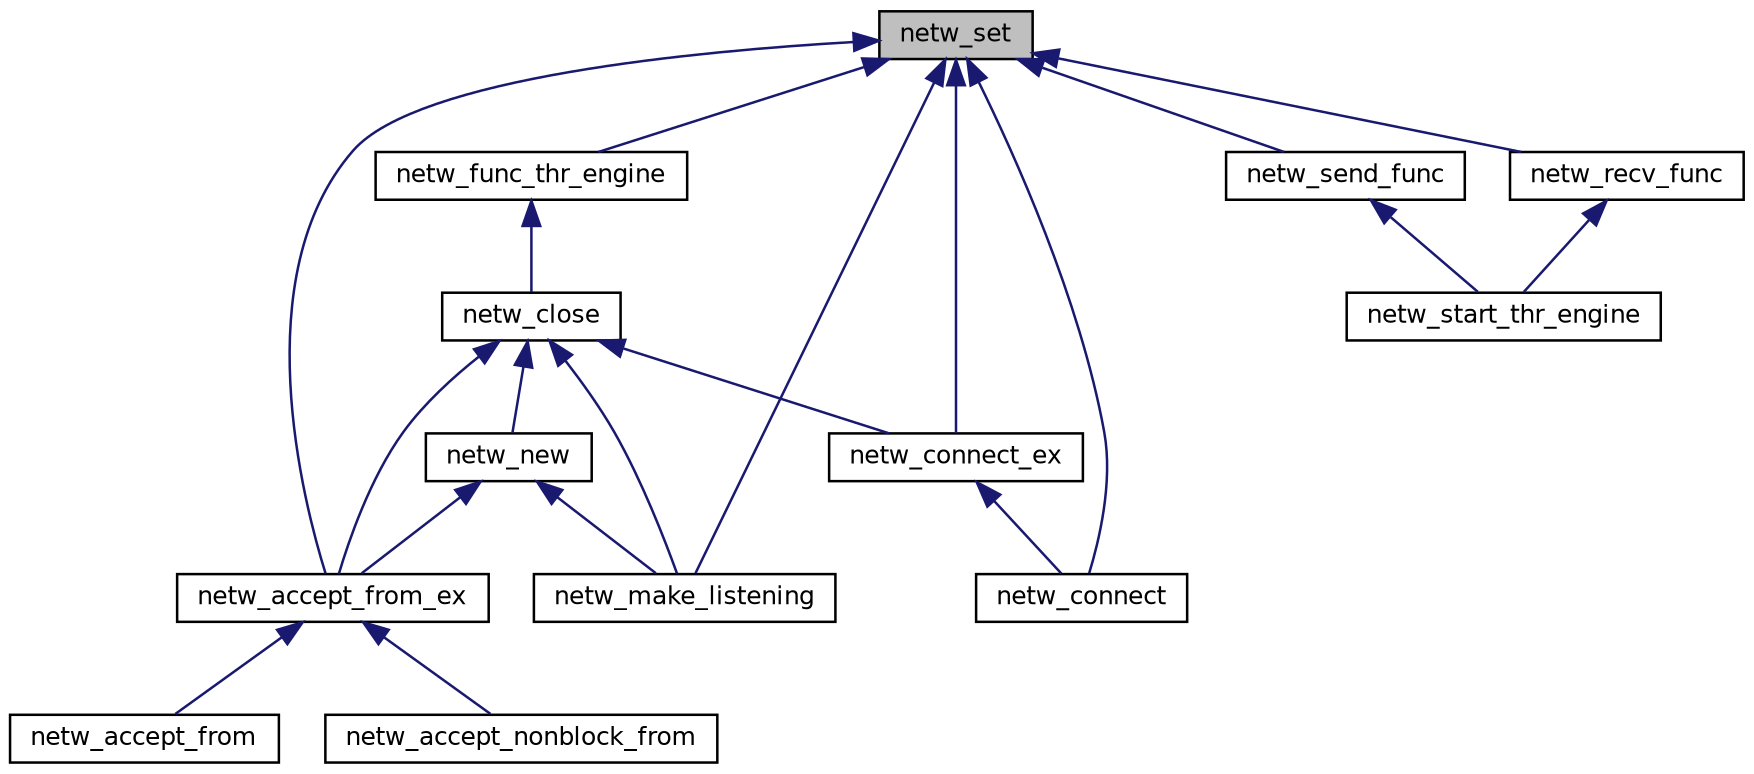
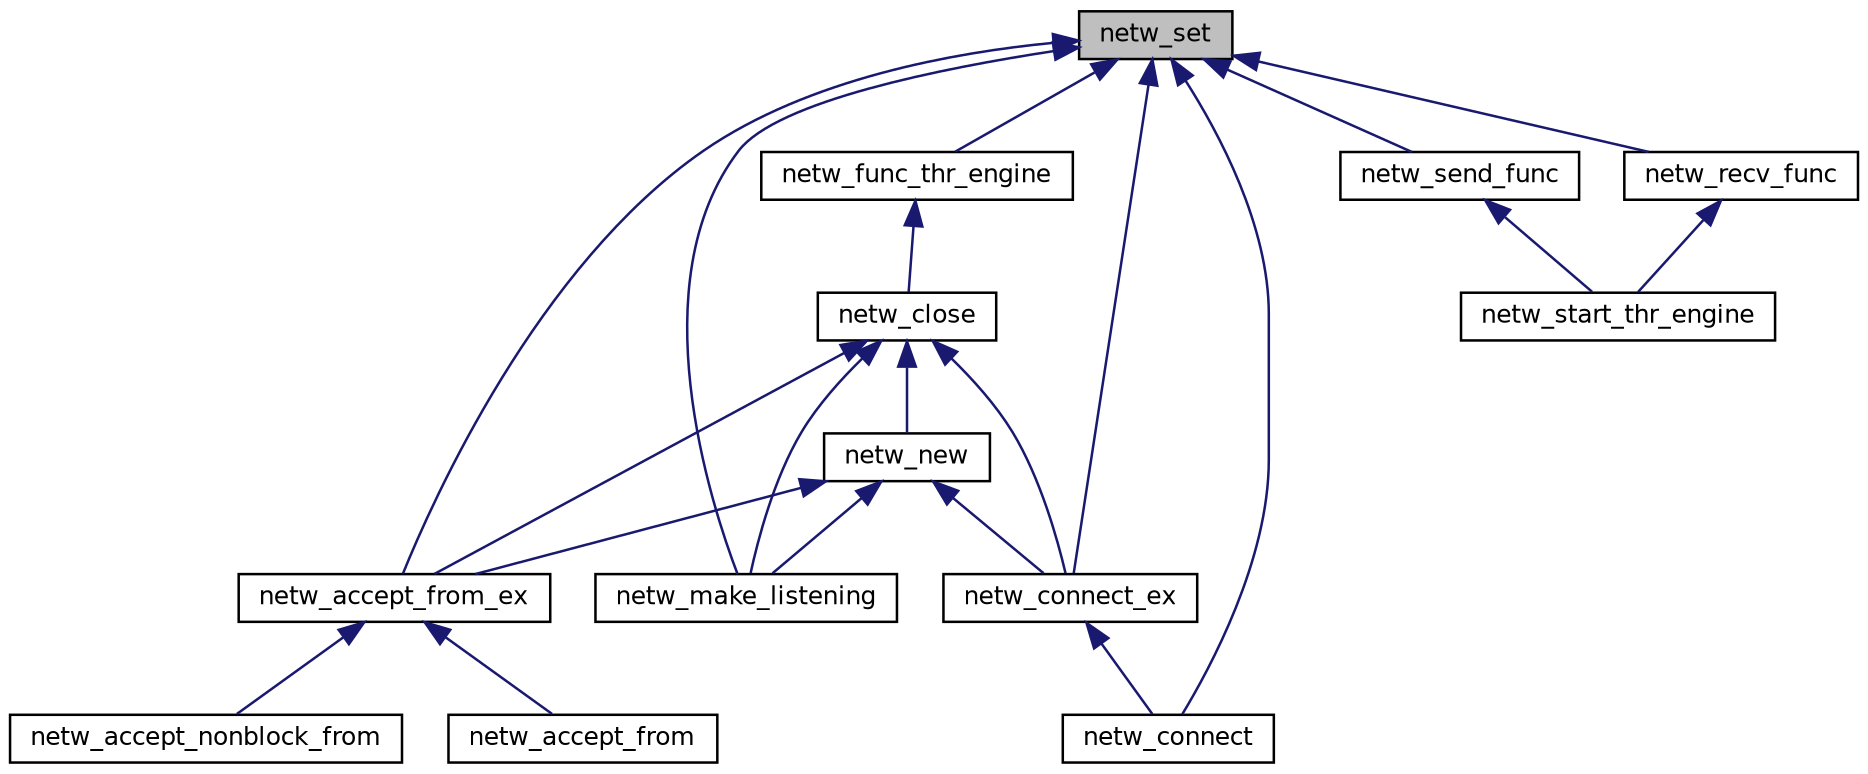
edge "netw_connect_ex" -> "netw_new": added
